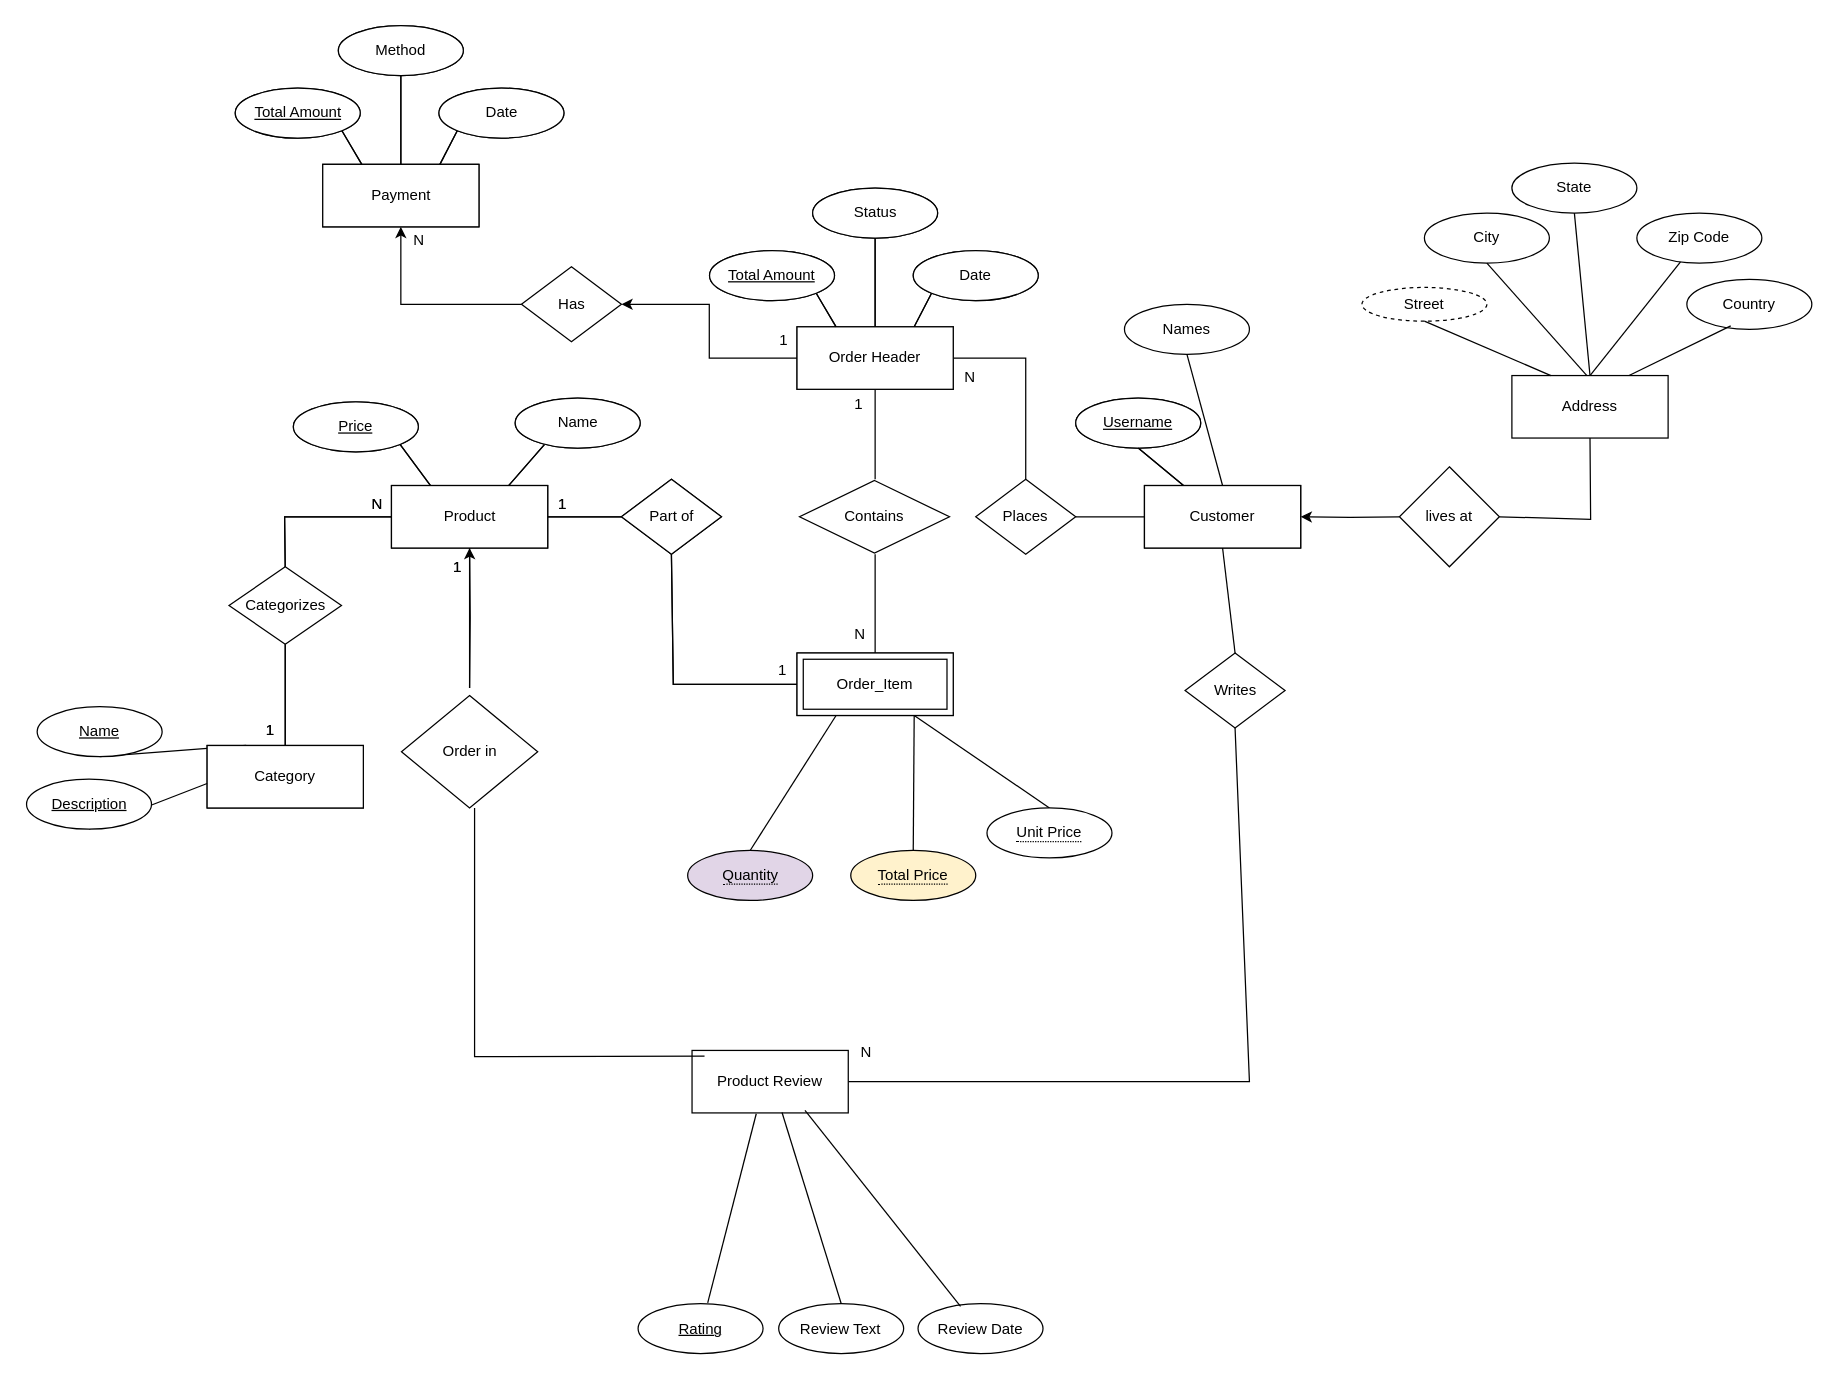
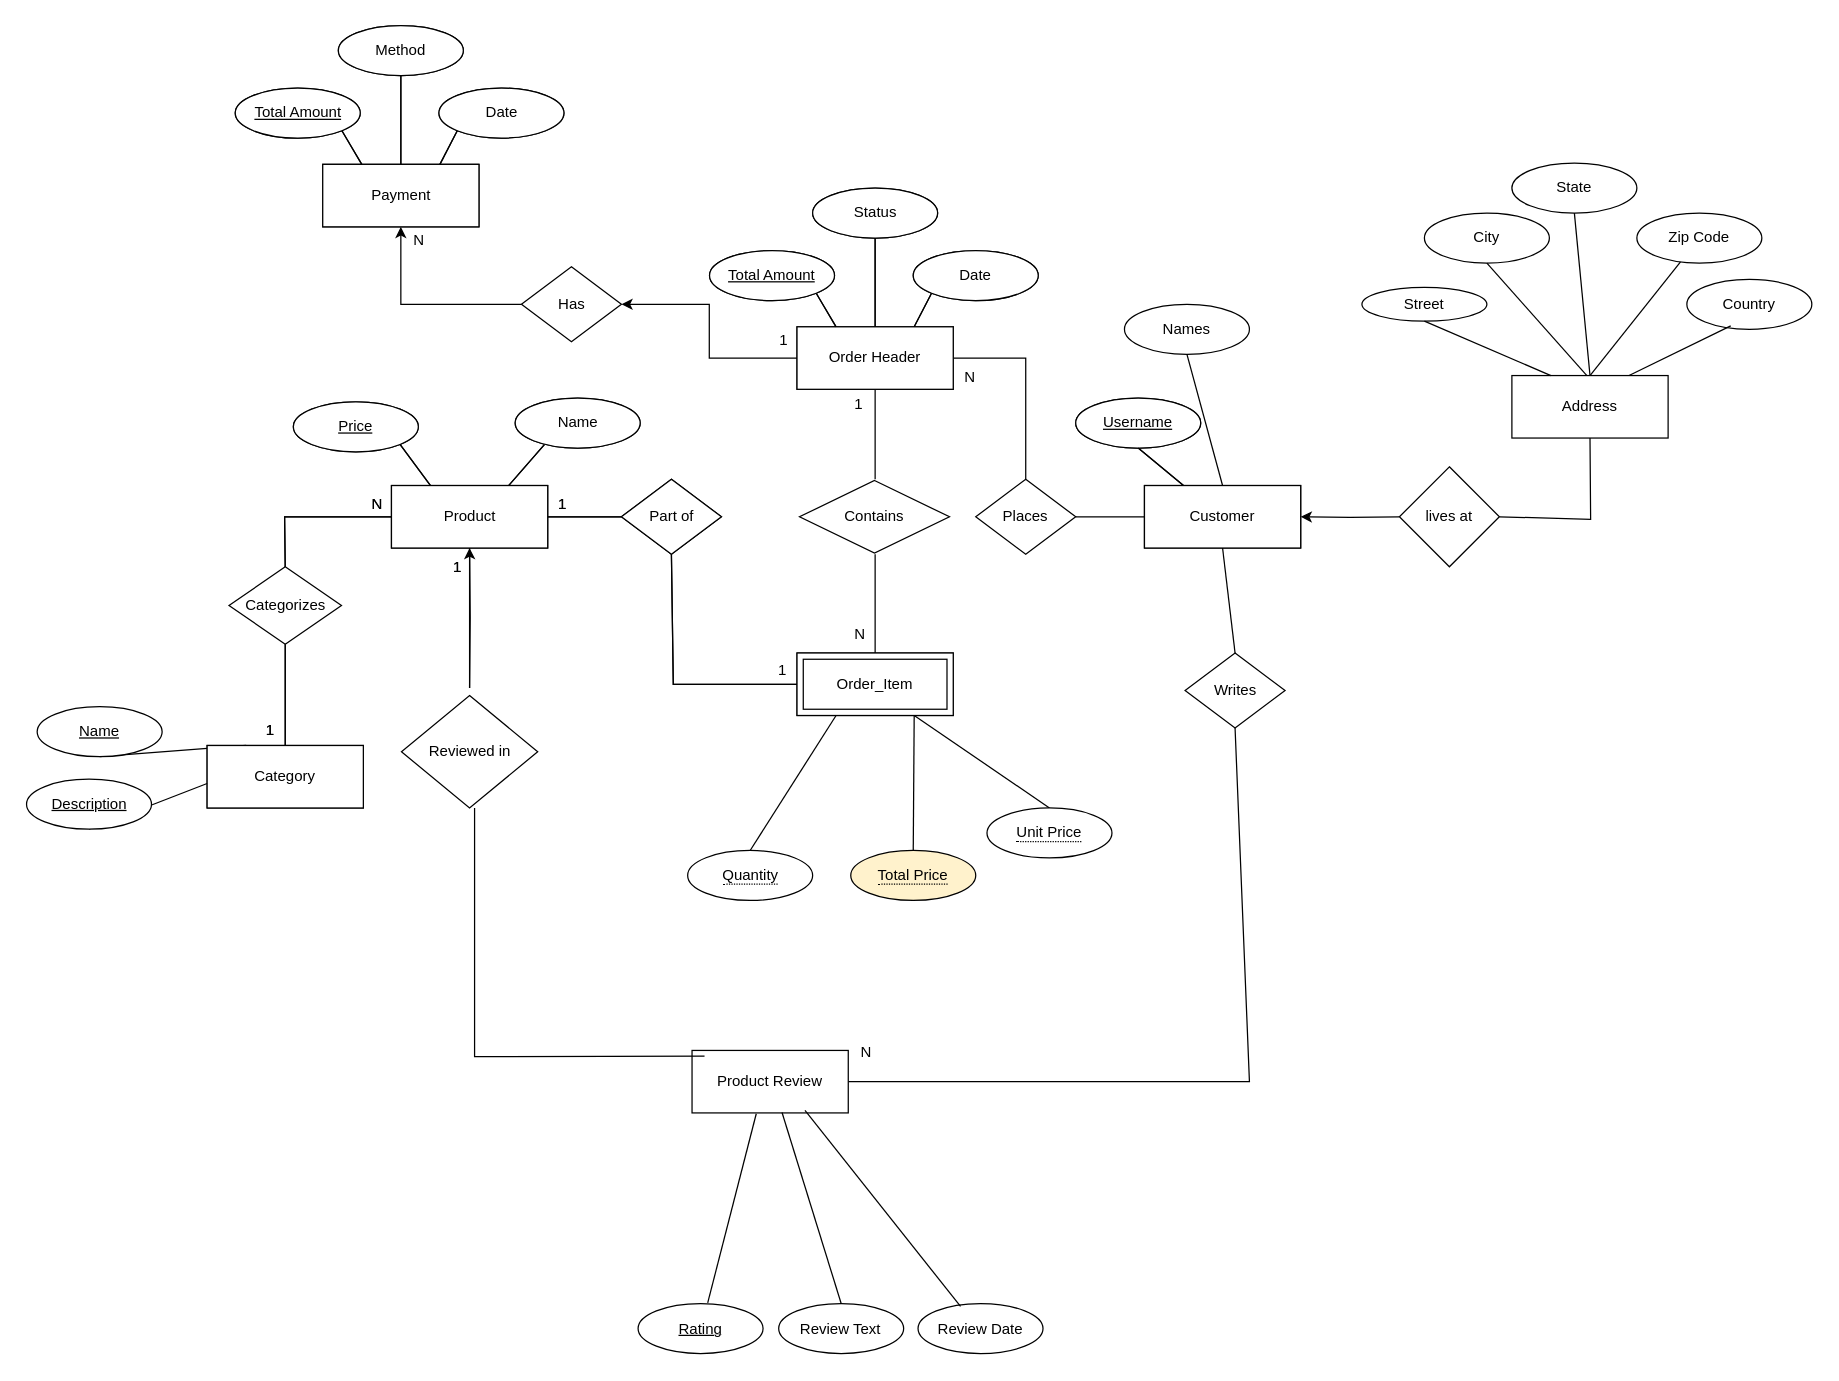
node "Street": style dashed -> solid
node "Order in": label "Order in" -> "Reviewed in"
node "Quantity": fillcolor #e1d5e7 -> #ffffff
